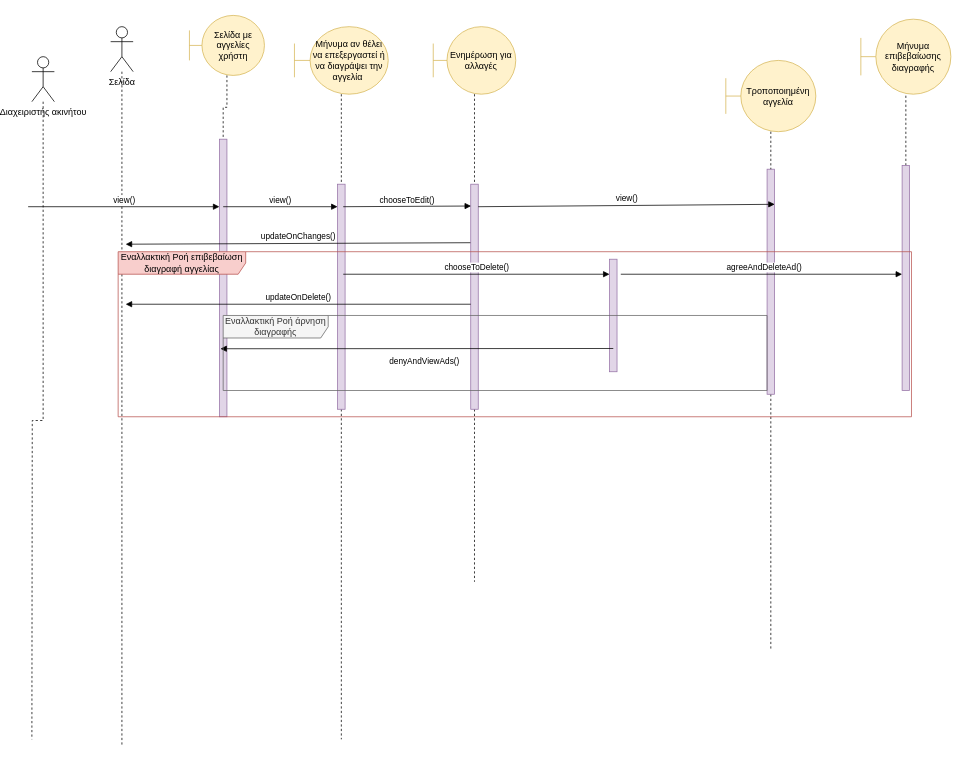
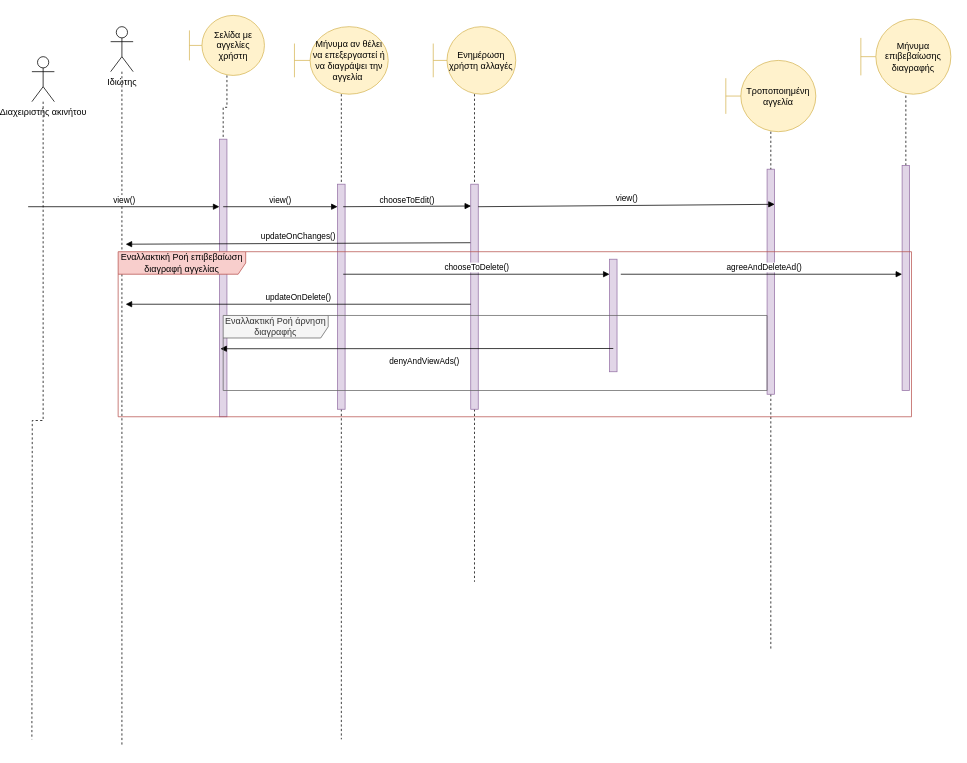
node "Ενημέρωση για αλλαγές": label "Ενημέρωση για αλλαγές" -> "Ενημέρωση χρήστη αλλαγές"
node "Σελίδα": label "Σελίδα" -> "Ιδιώτης"
